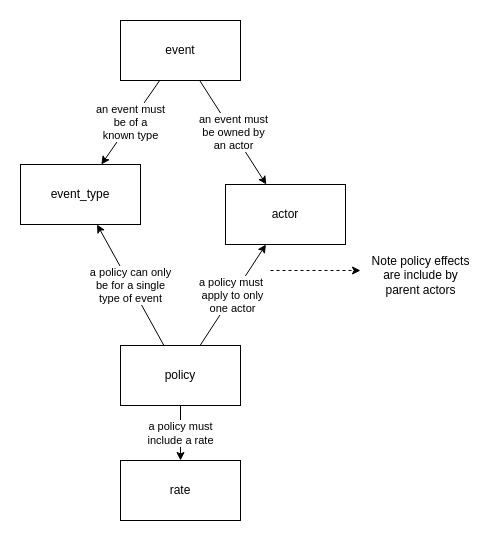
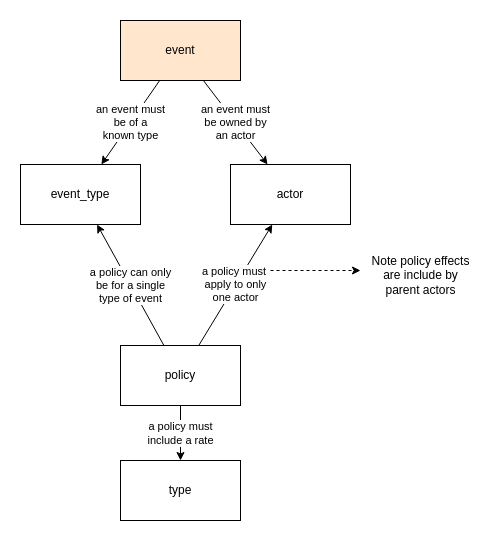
node "event": fillcolor #ffffff -> #ffe6cc
node "actor": moved (286, 215) -> (291, 195)
node "rate": label "rate" -> "type"
